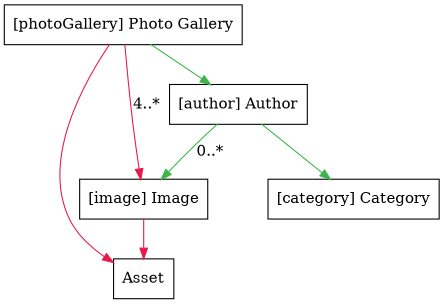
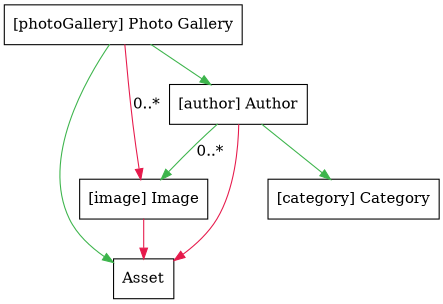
edge "[photoGallery] Photo Gallery" -> "[image] Image": label "4..*" -> "0..*"
edge "[photoGallery] Photo Gallery" -> "Asset": color #e6194b -> #3cb44b
edge "[author] Author" -> "Asset": added
